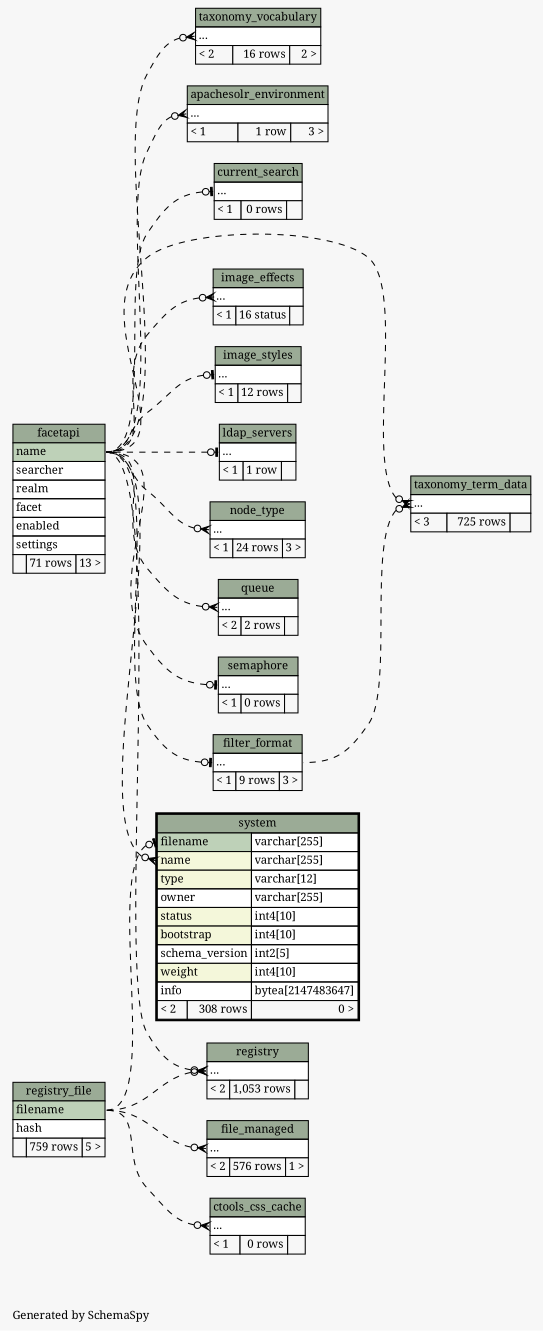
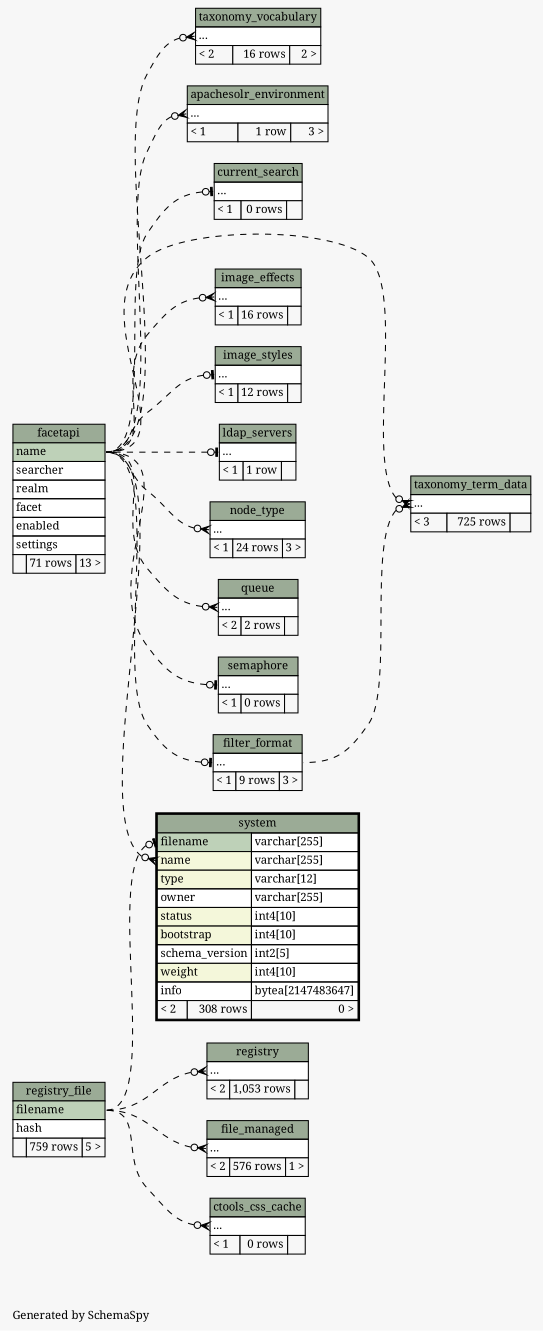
node "image_effects": text "16 status" -> "16 rows"
edge "facetapi" -> "registry": removed
